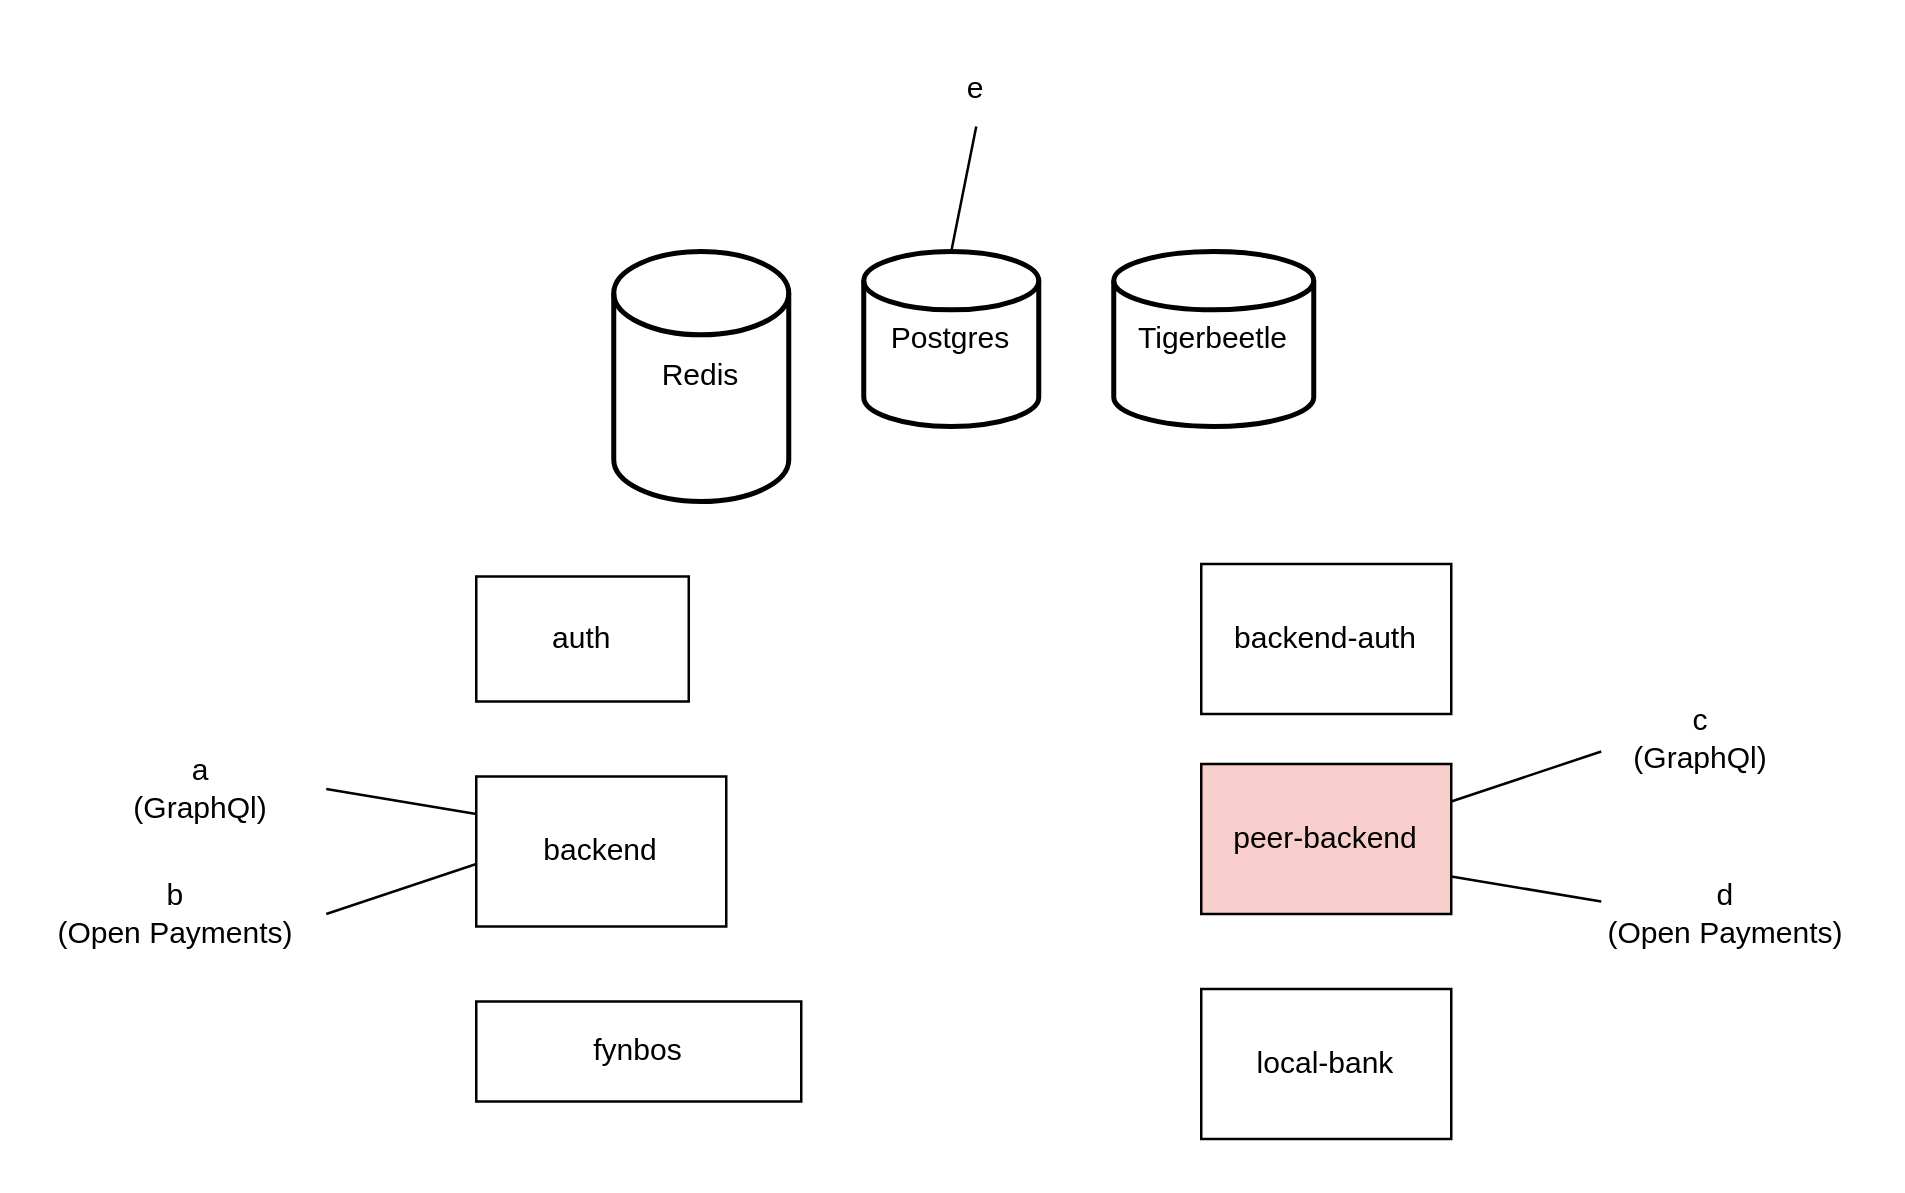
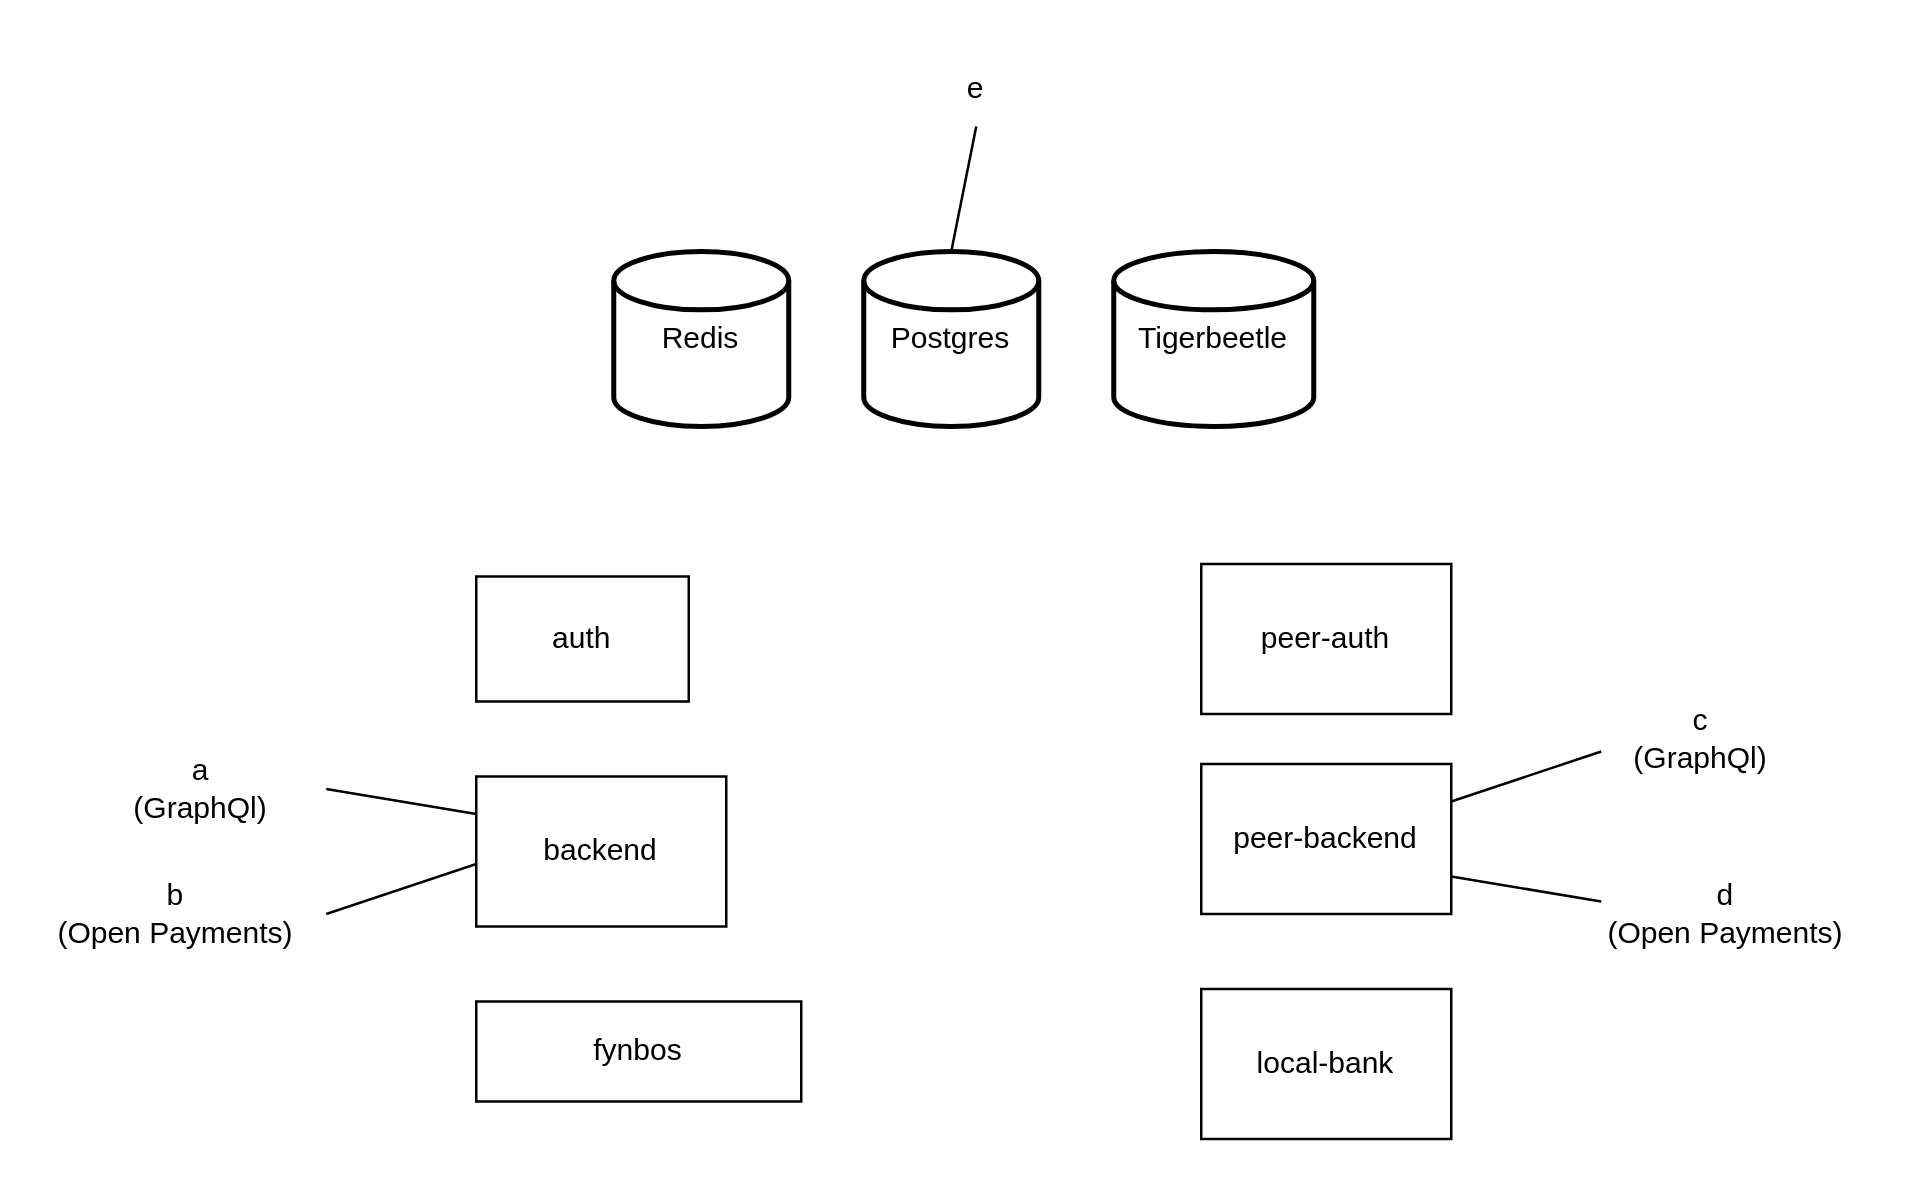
node "Redis": size 175x250 -> 175x175
node "backend-auth": label "backend-auth" -> "peer-auth"
node "peer-backend": fillcolor #f8cecc -> #ffffff
